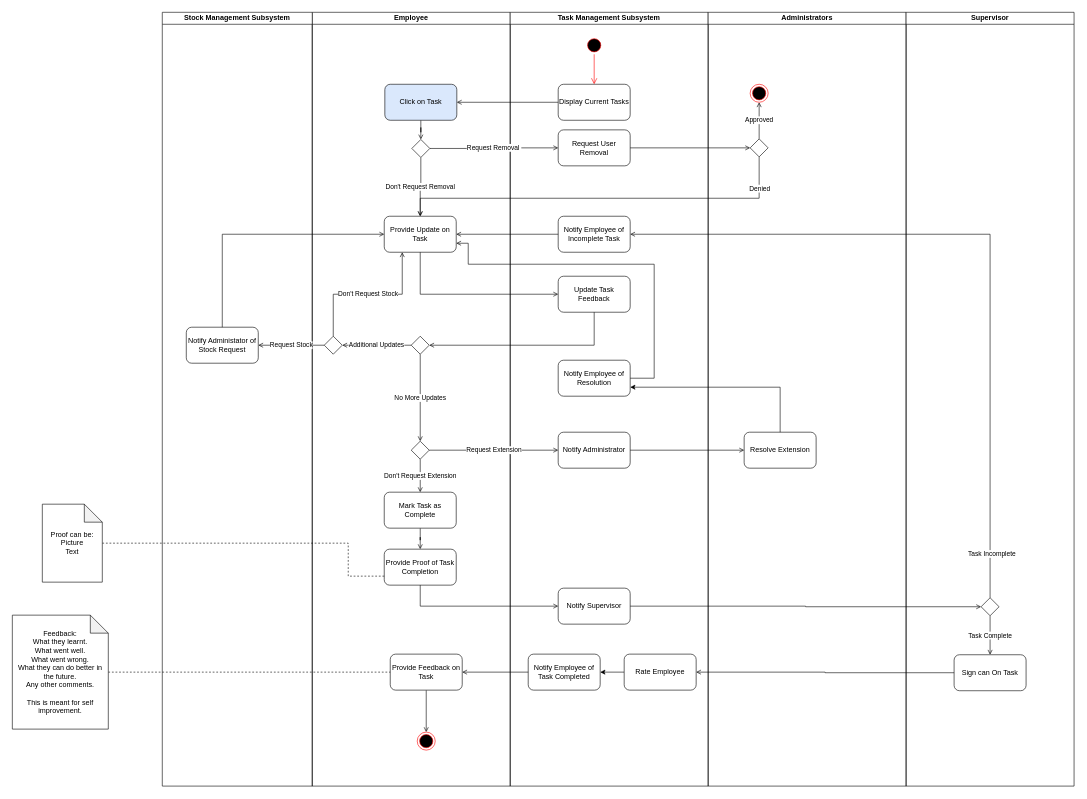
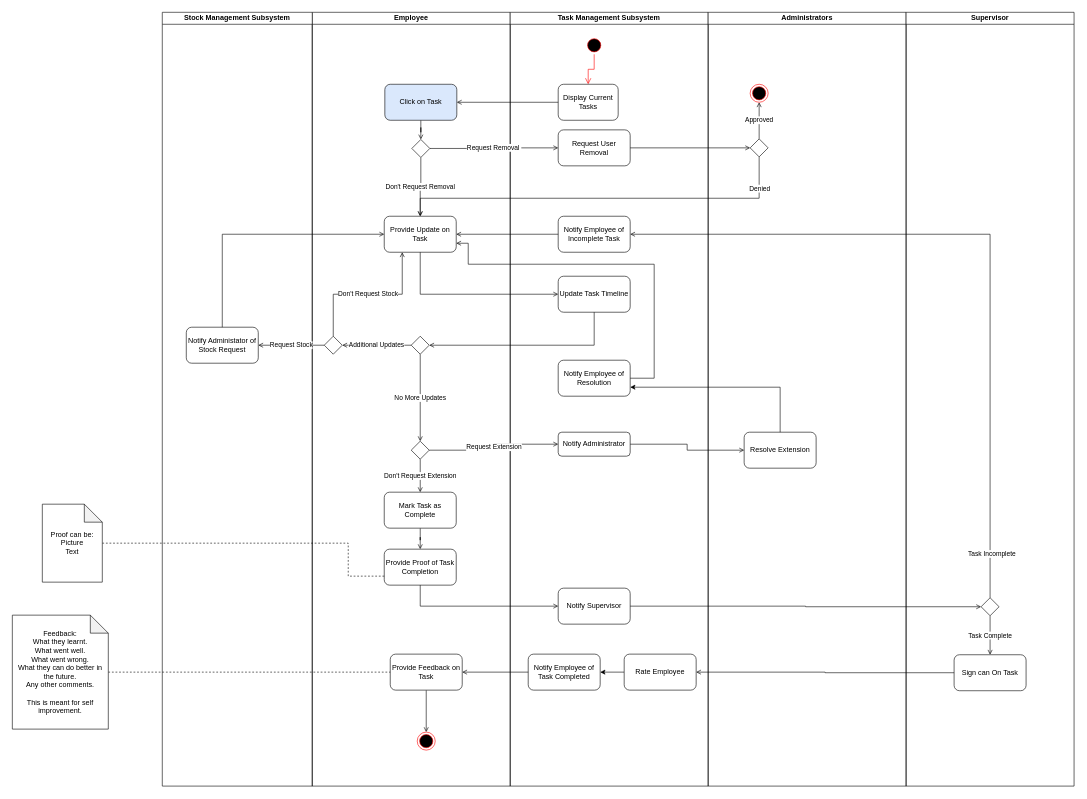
node "Display Current Tasks": size 72x36 -> 60x36
node "Update Task Feedback": label "Update Task Feedback" -> "Update Task Timeline"
node "Notify Administrator": size 72x36 -> 72x24
